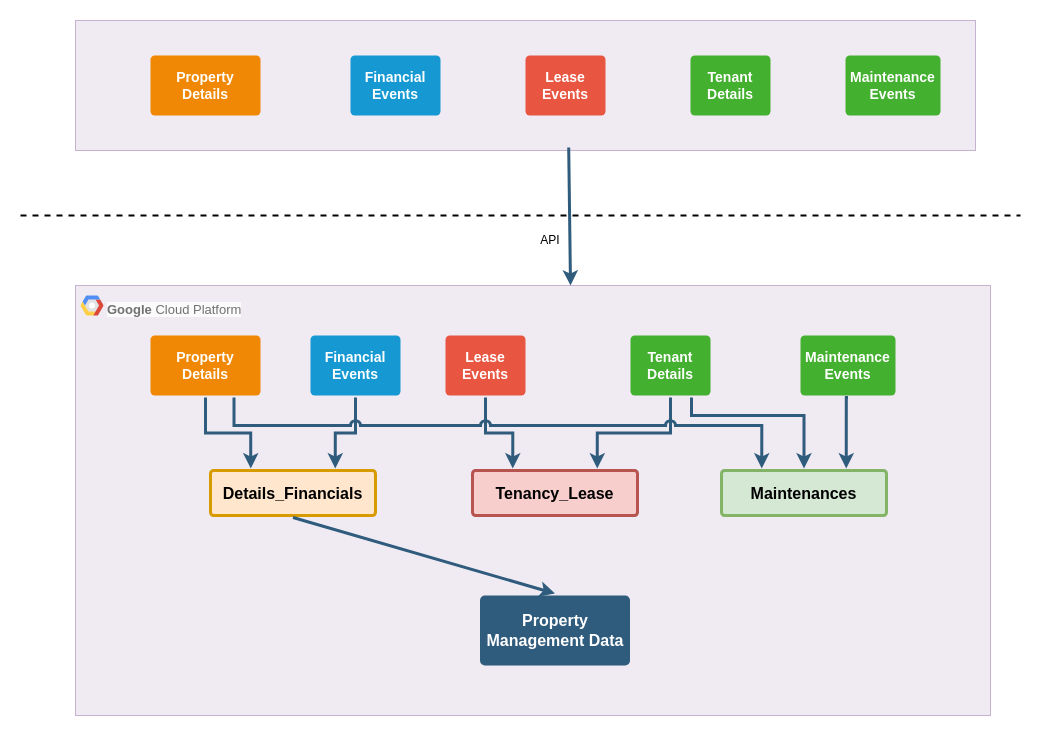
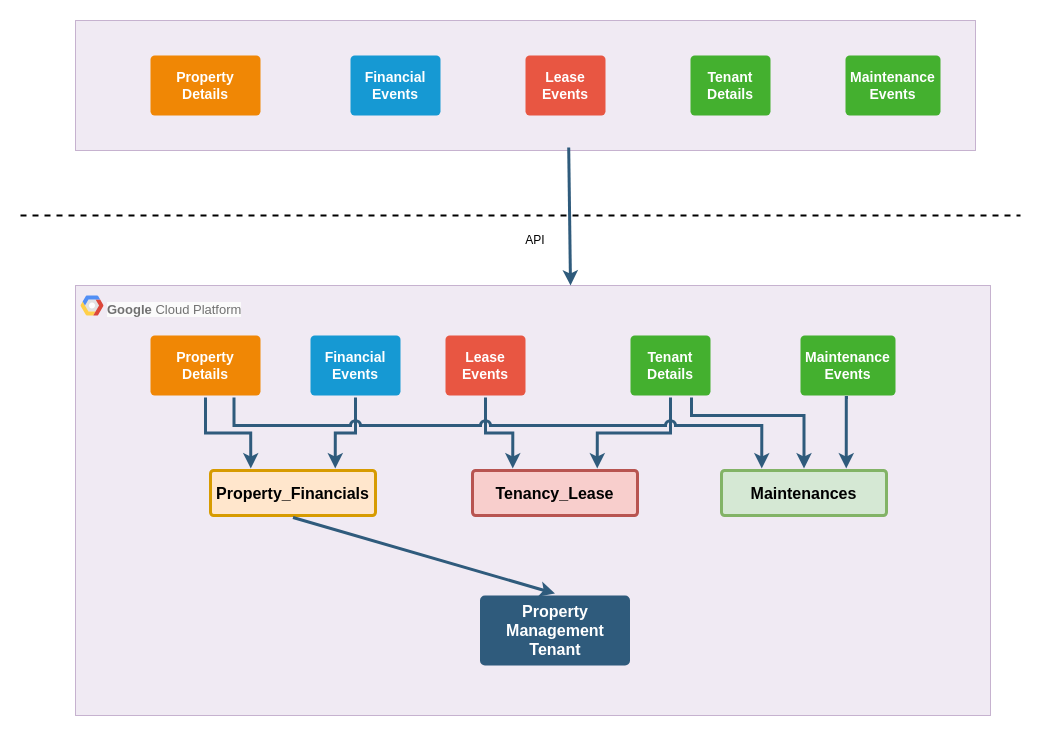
node "API": moved (551, 241) -> (536, 241)
node "Details_Financials": label "Details_Financials" -> "Property_Financials"
node "Property Management Data": label "Property Management Data" -> "Property Management Tenant"
